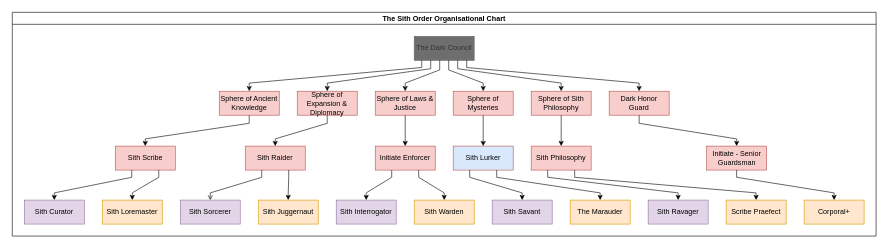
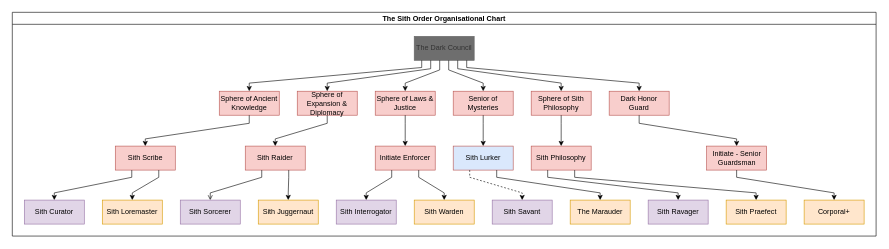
node "Sphere of Mysteries": label "Sphere of Mysteries" -> "Senior of Mysteries"
edge "Sith Lurker" -> "Sith Savant": style solid -> dashed
node "Scribe Praefect": label "Scribe Praefect" -> "Sith Praefect"
